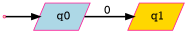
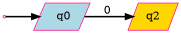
node "q1": label "q1" -> "q2"
